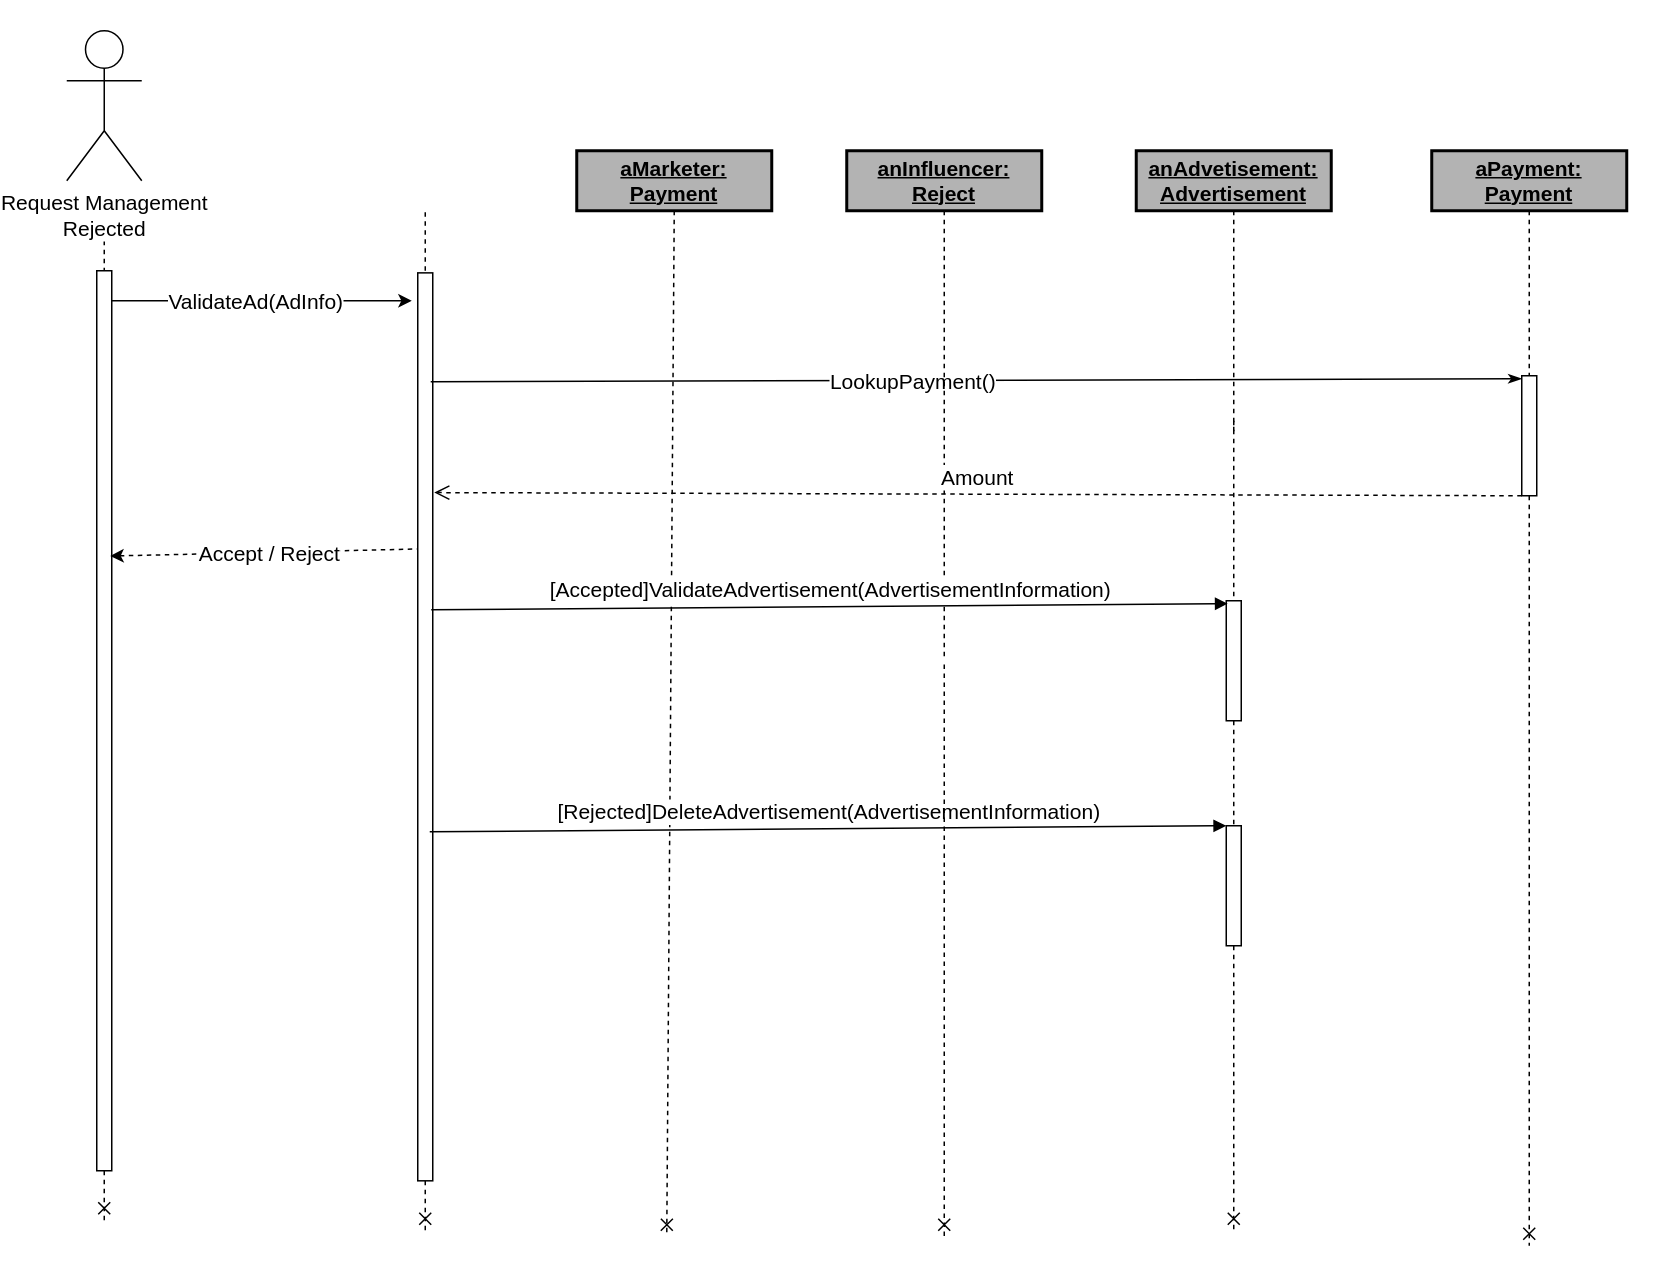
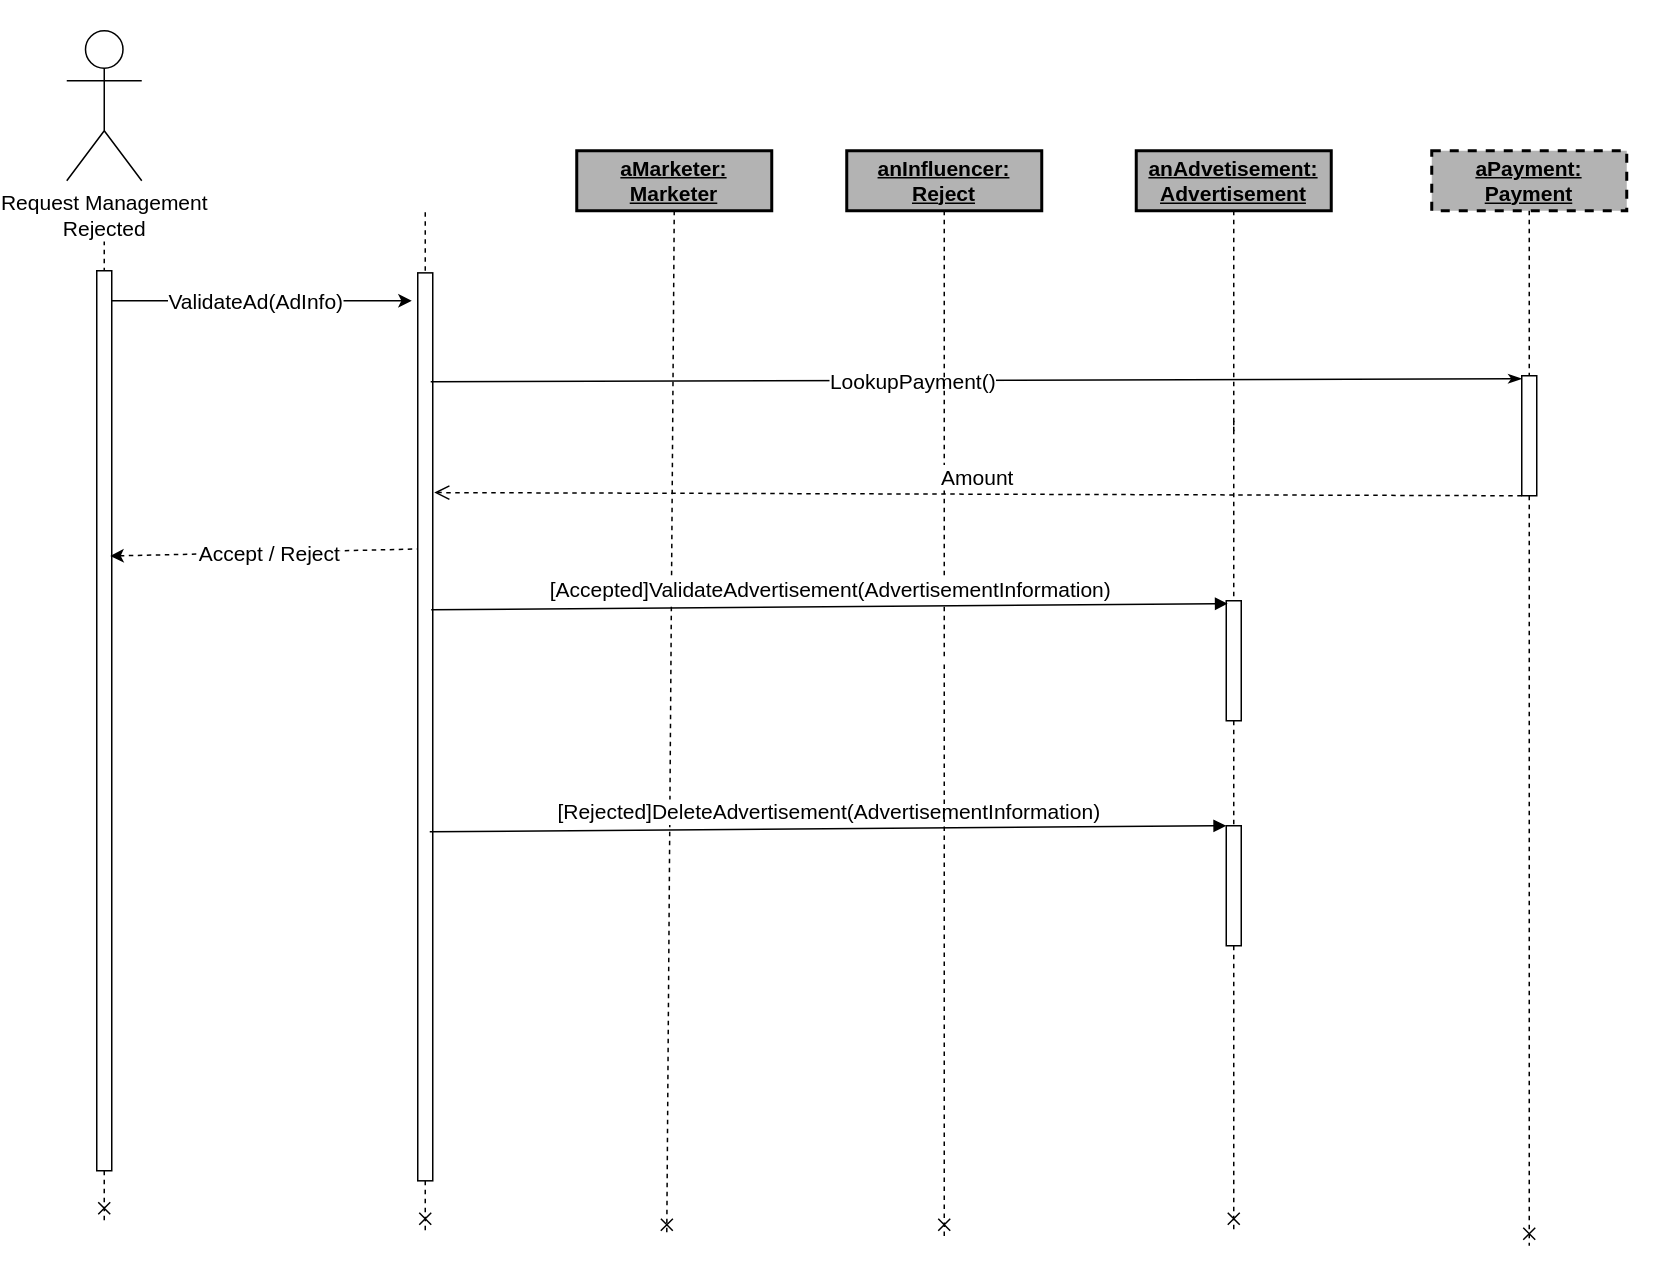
node "aMarketer: Payment": label "aMarketer: Payment" -> "aMarketer: Marketer"
node "aPayment: Payment": style solid -> dashed
